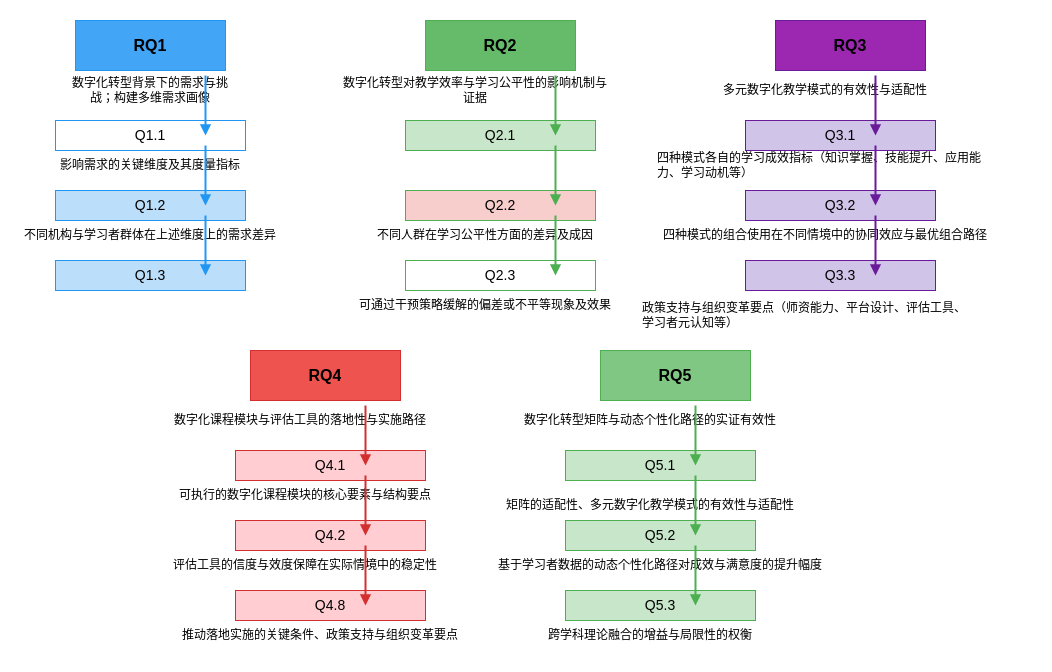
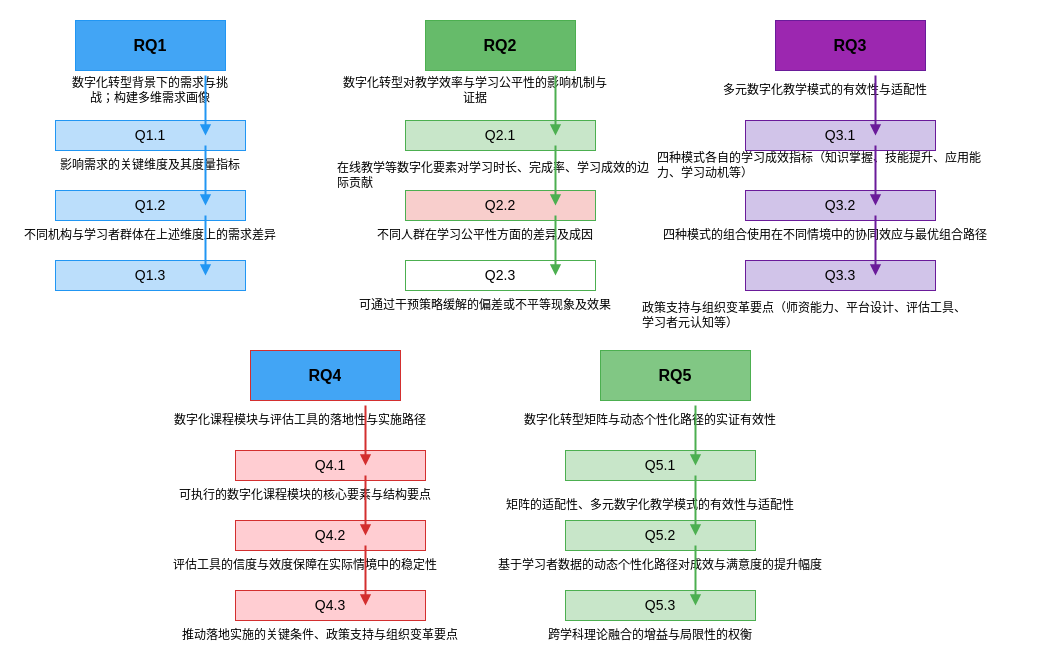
node "Q1.1": fillcolor #ffffff -> #bbdefb
node "在线教学等数字化要素对学习时长、完成率、学习成效的边际贡献": added
node "RQ4": fillcolor #ef5350 -> #42a5f5
node "Q4.8": label "Q4.8" -> "Q4.3"
